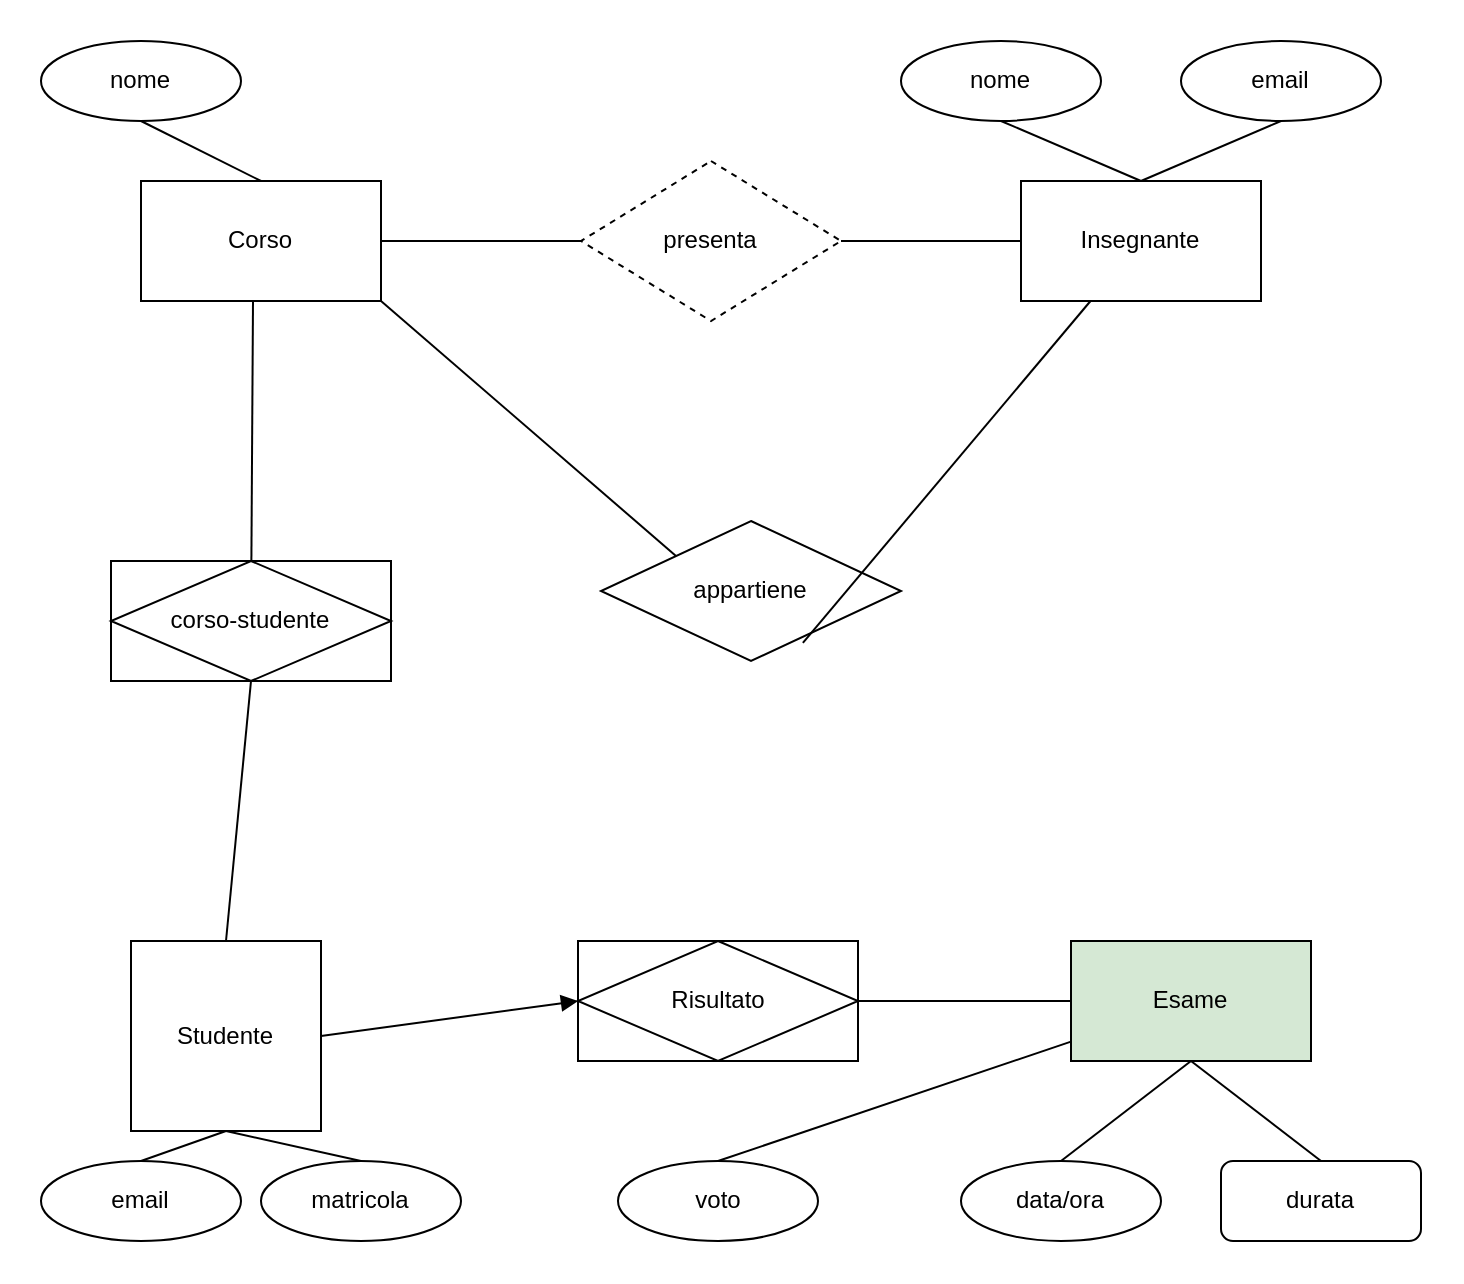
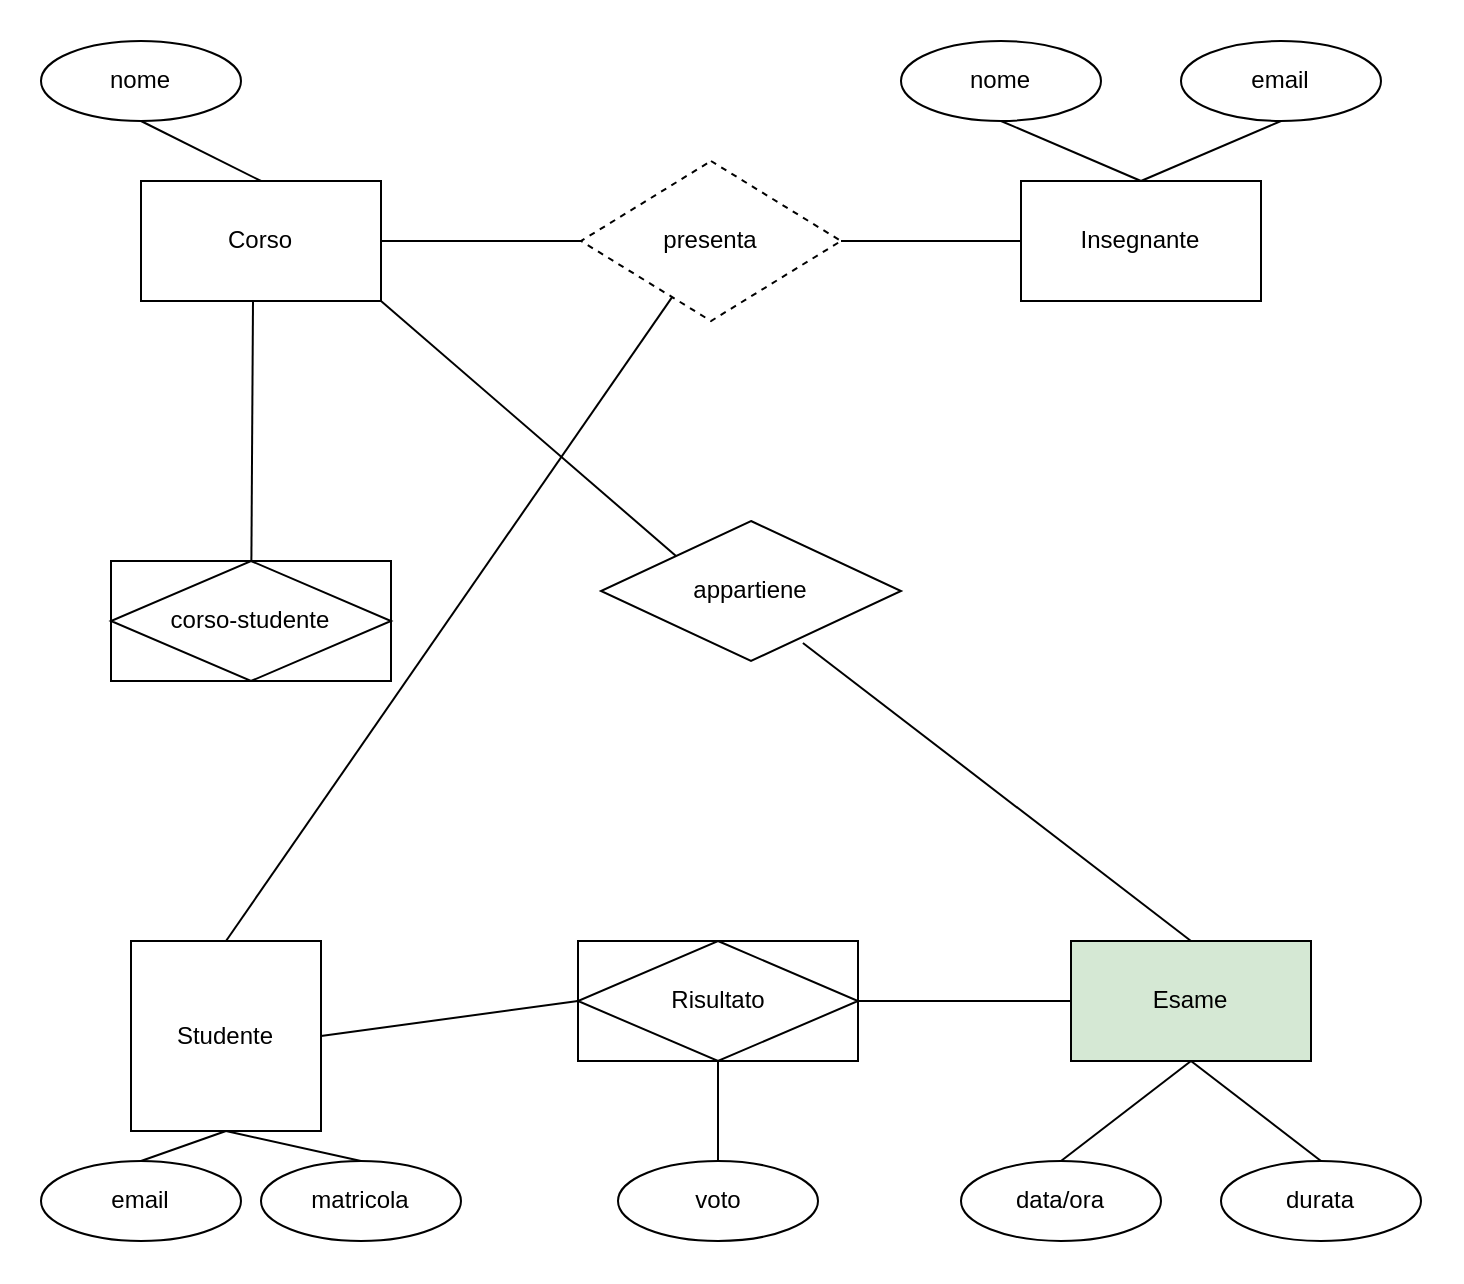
edge "Insegnante" -- "appartiene": now "Esame" -- "appartiene"
edge "corso-studente" -- "Studente": now "presenta" -- "Studente"
edge "Studente" -> "Risultato": arrowhead block -> none
edge "Esame" -- "voto": now "Risultato" -- "voto"
node "durata": shape rounded rectangle -> ellipse
